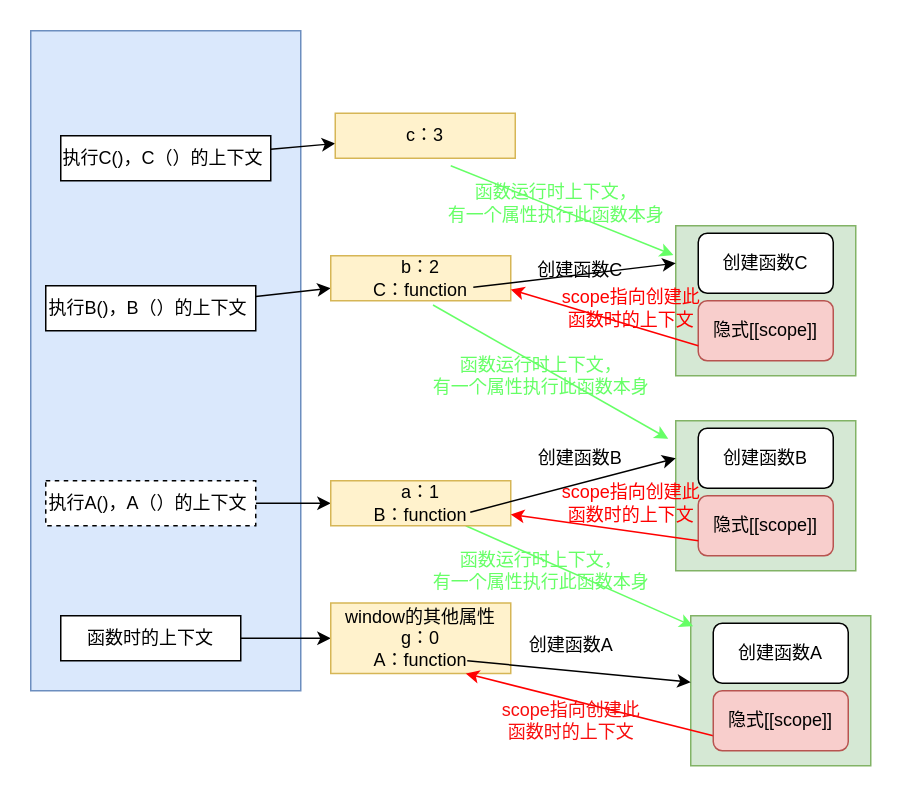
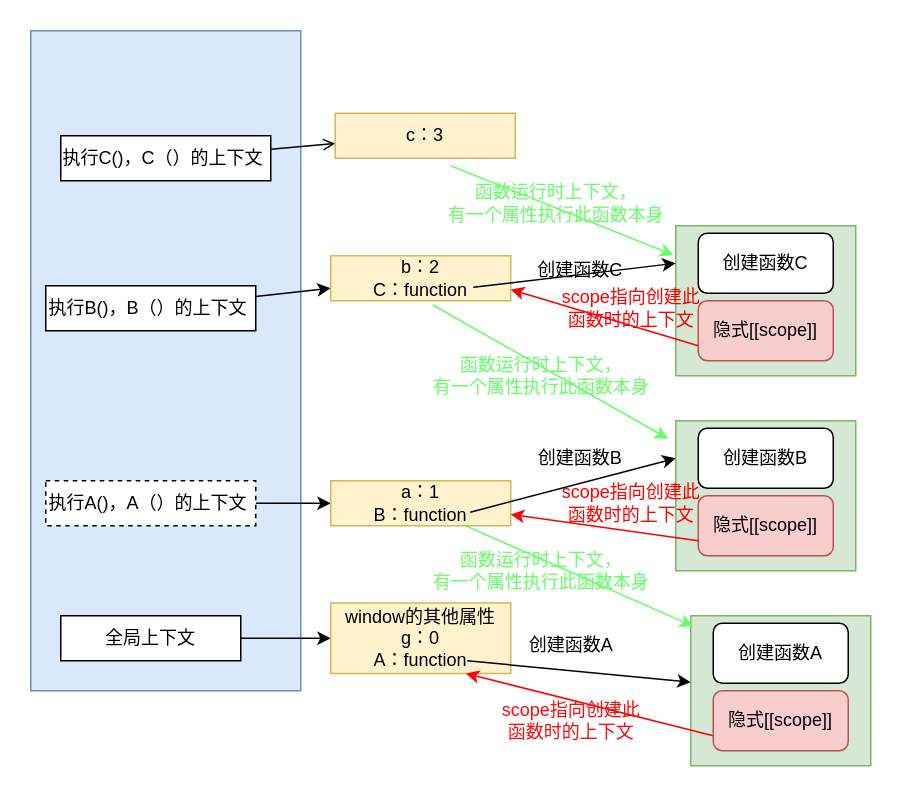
edge "执行C()，C（）的上下文" -> "c：3": arrowhead classic -> open
node "函数时的上下文": label "函数时的上下文" -> "全局上下文"
